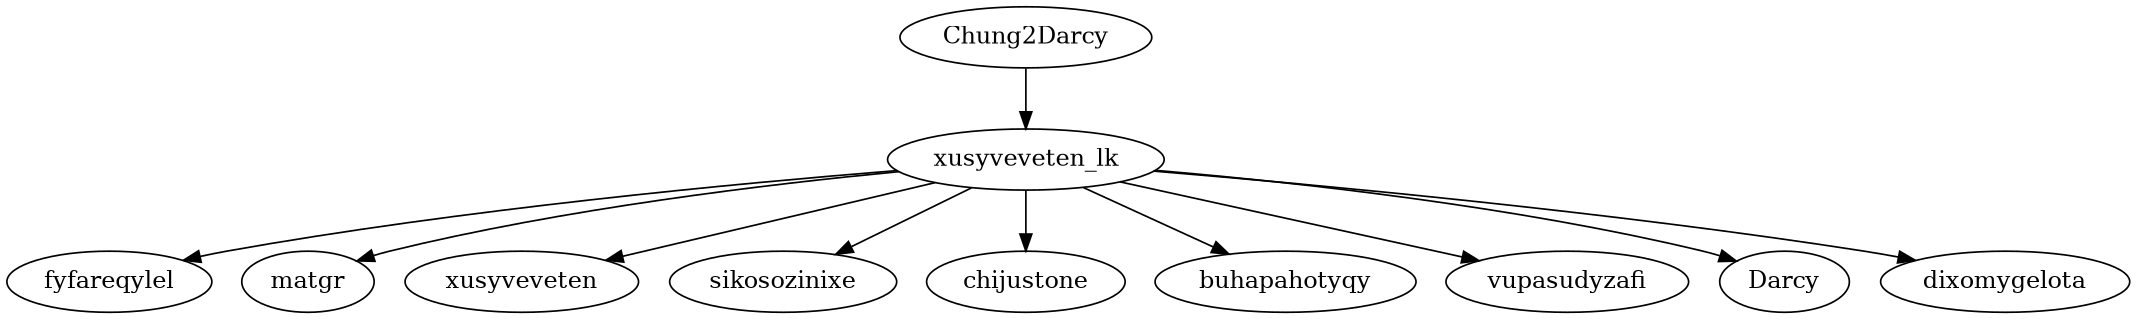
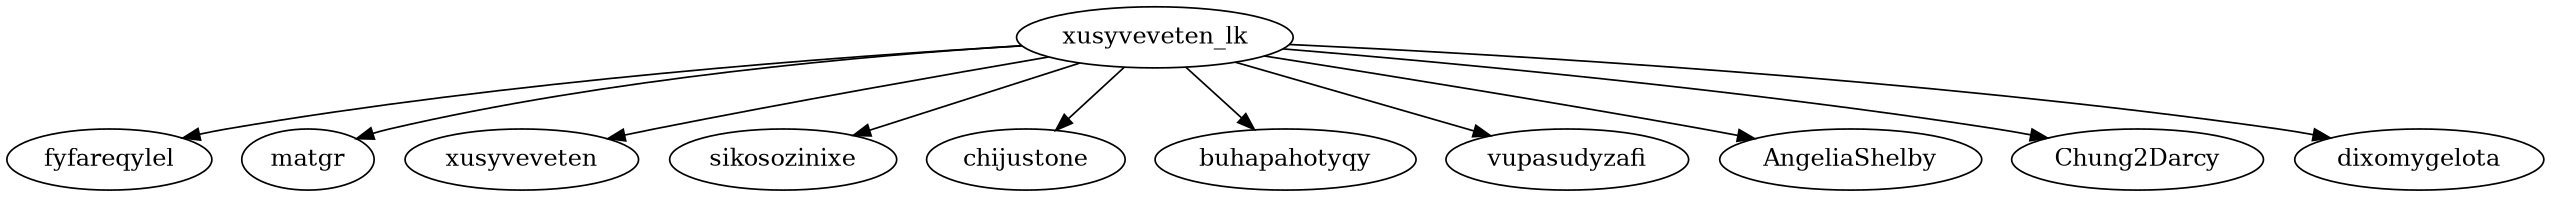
edge "Chung2Darcy" -> "xusyveveten_lk": reversed
node "Darcy": label "Darcy" -> "AngeliaShelby"
